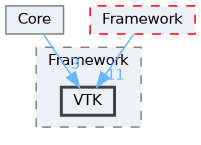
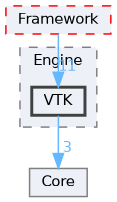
edge "Core" -> "VTK": reversed
cluster "Framework": label "Framework" -> "Engine"
